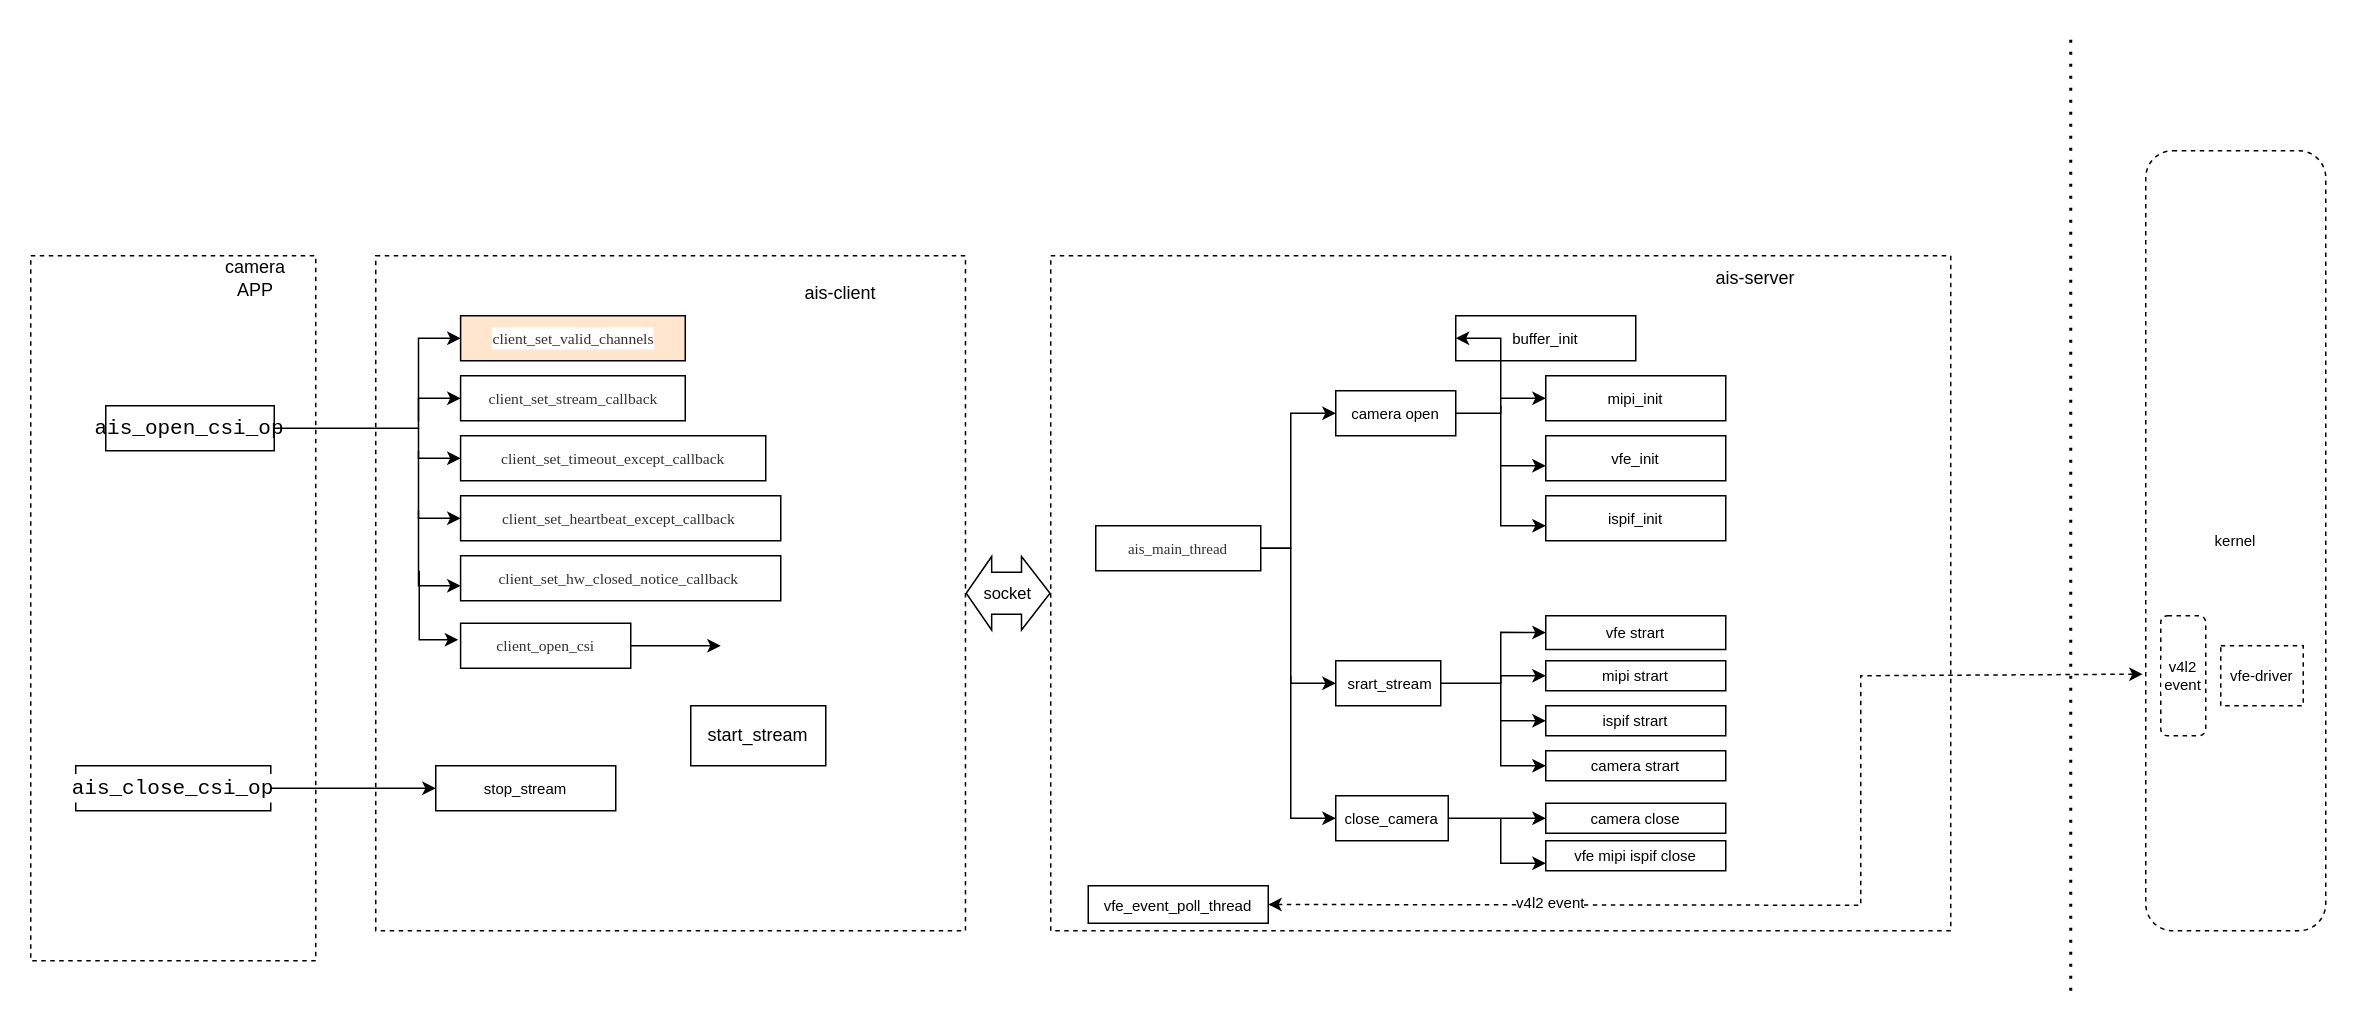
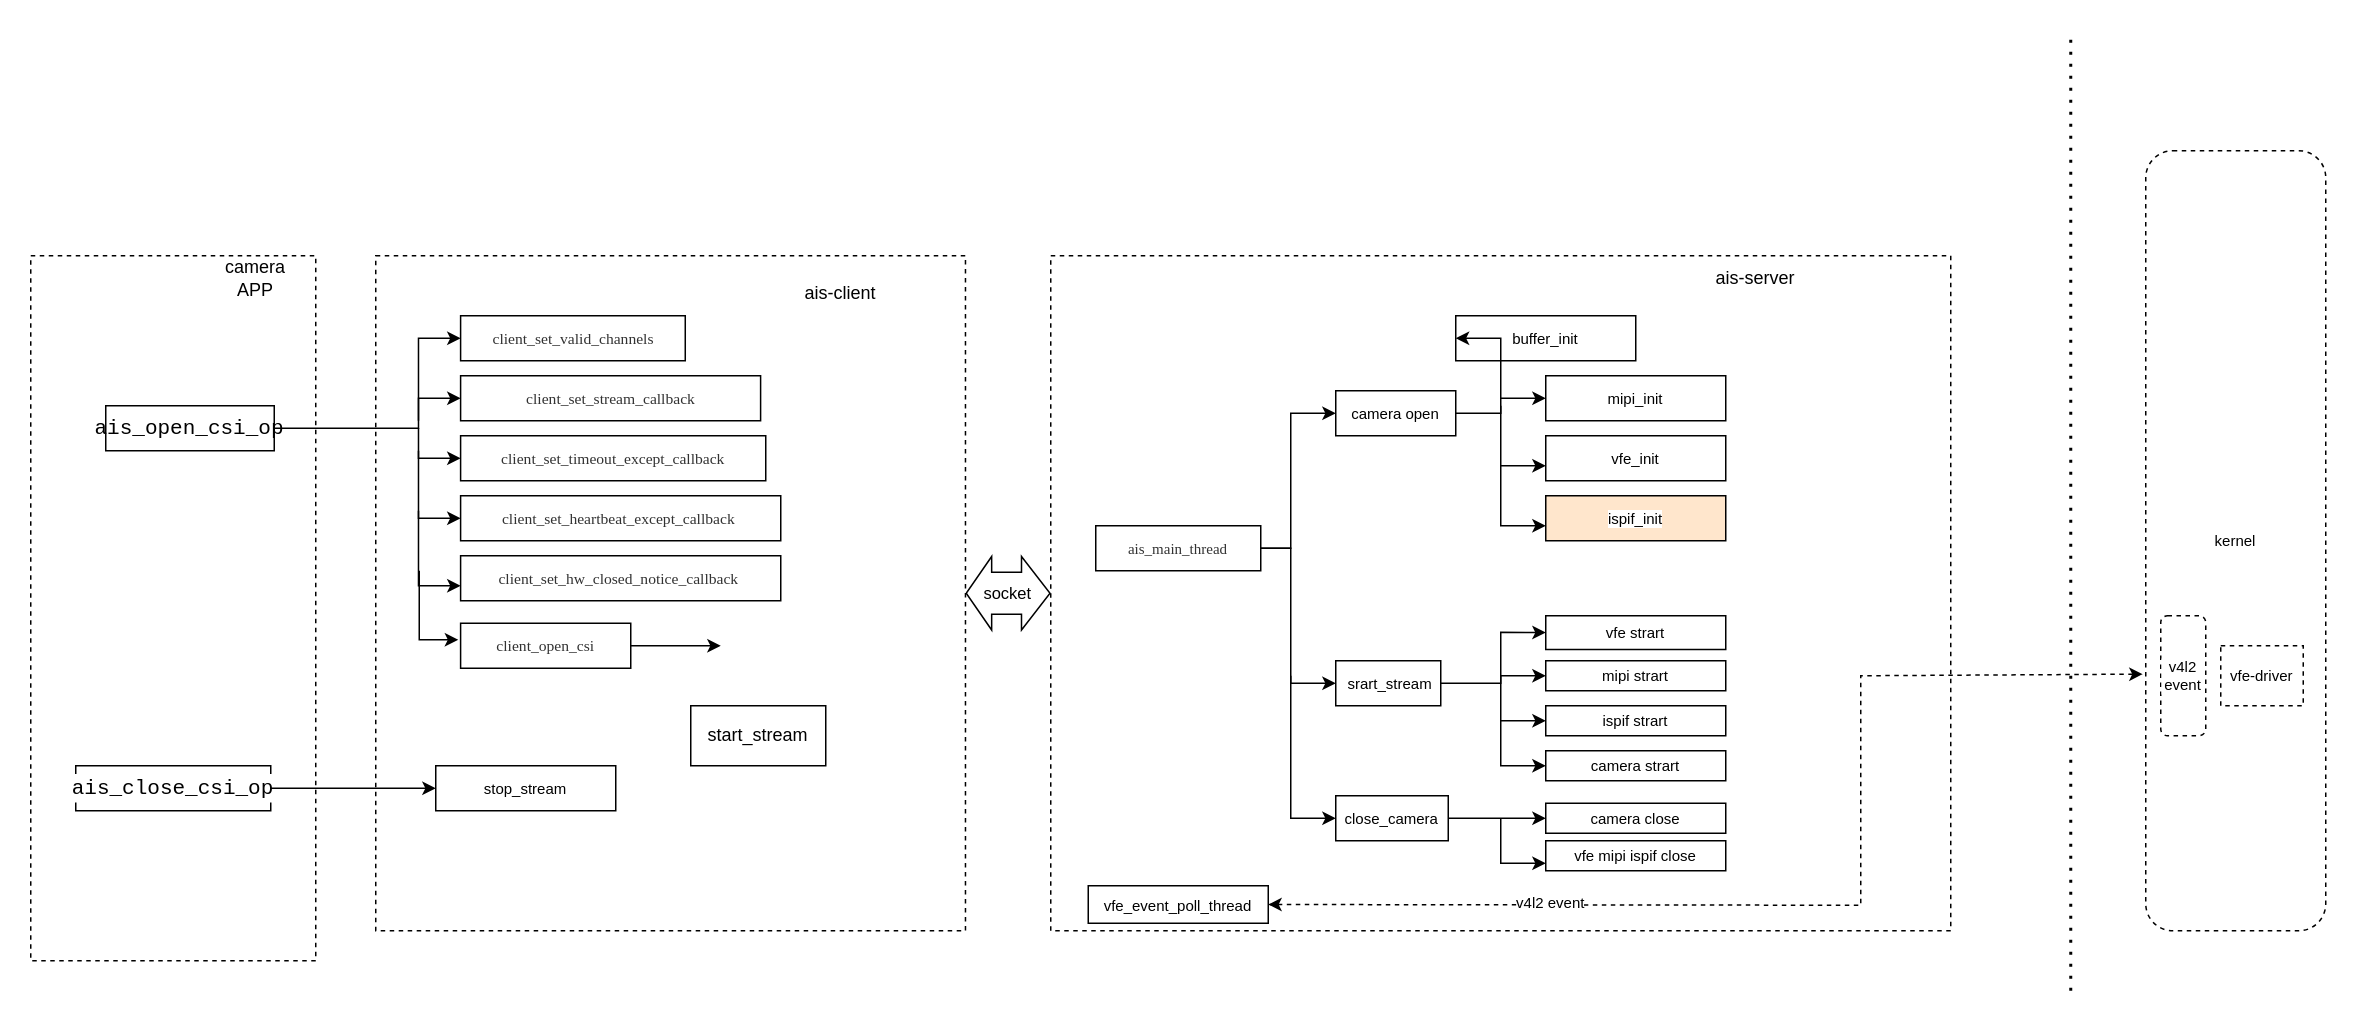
node "client_set_valid_channels": fillcolor #ffe6cc -> #ffffff
node "client_set_stream_callback": size 225x45 -> 300x45
node "ispif_init": fillcolor #ffffff -> #ffe6cc
